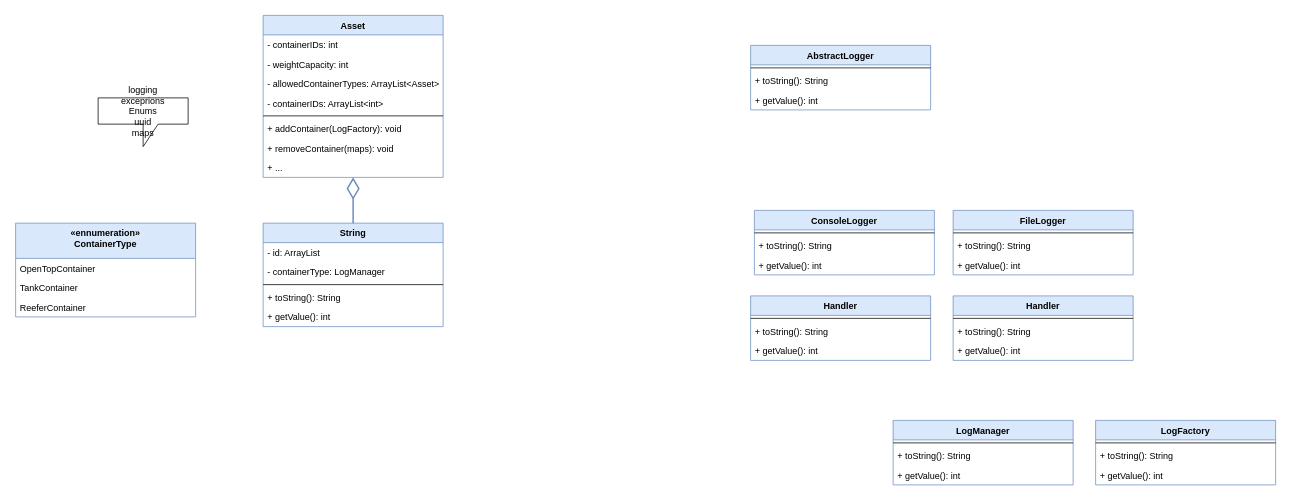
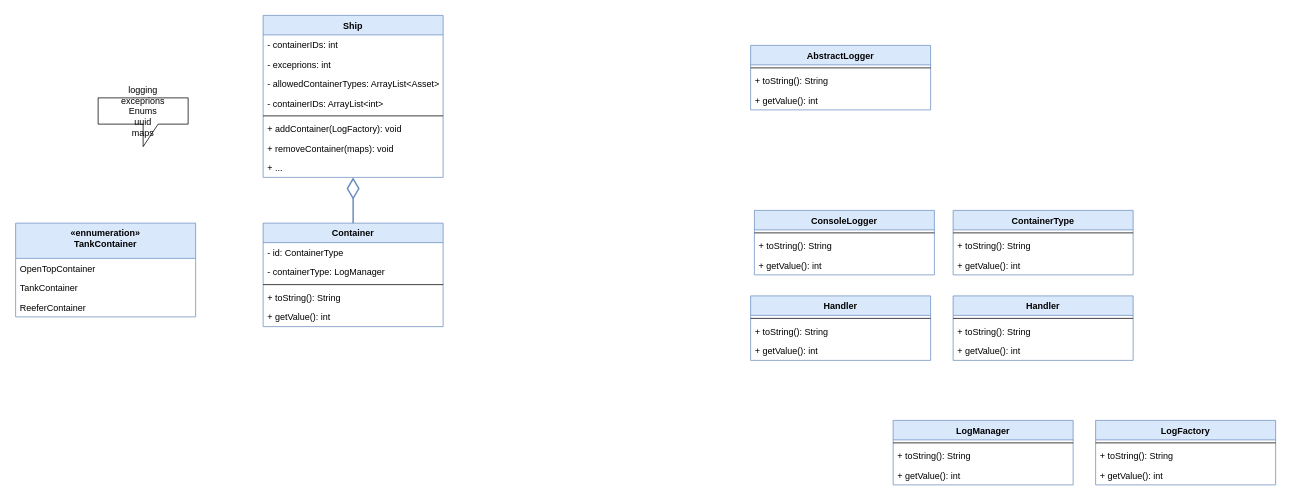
node "Asset": label "Asset" -> "Ship"
node "- weightCapacity: int": label "- weightCapacity: int" -> "- exceprions: int"
node "FileLogger": label "FileLogger" -> "ContainerType"
node "«ennumeration» ContainerType": label "«ennumeration» ContainerType" -> "«ennumeration» TankContainer"
node "String": label "String" -> "Container"
node "- id: ArrayList": label "- id: ArrayList" -> "- id: ContainerType"
